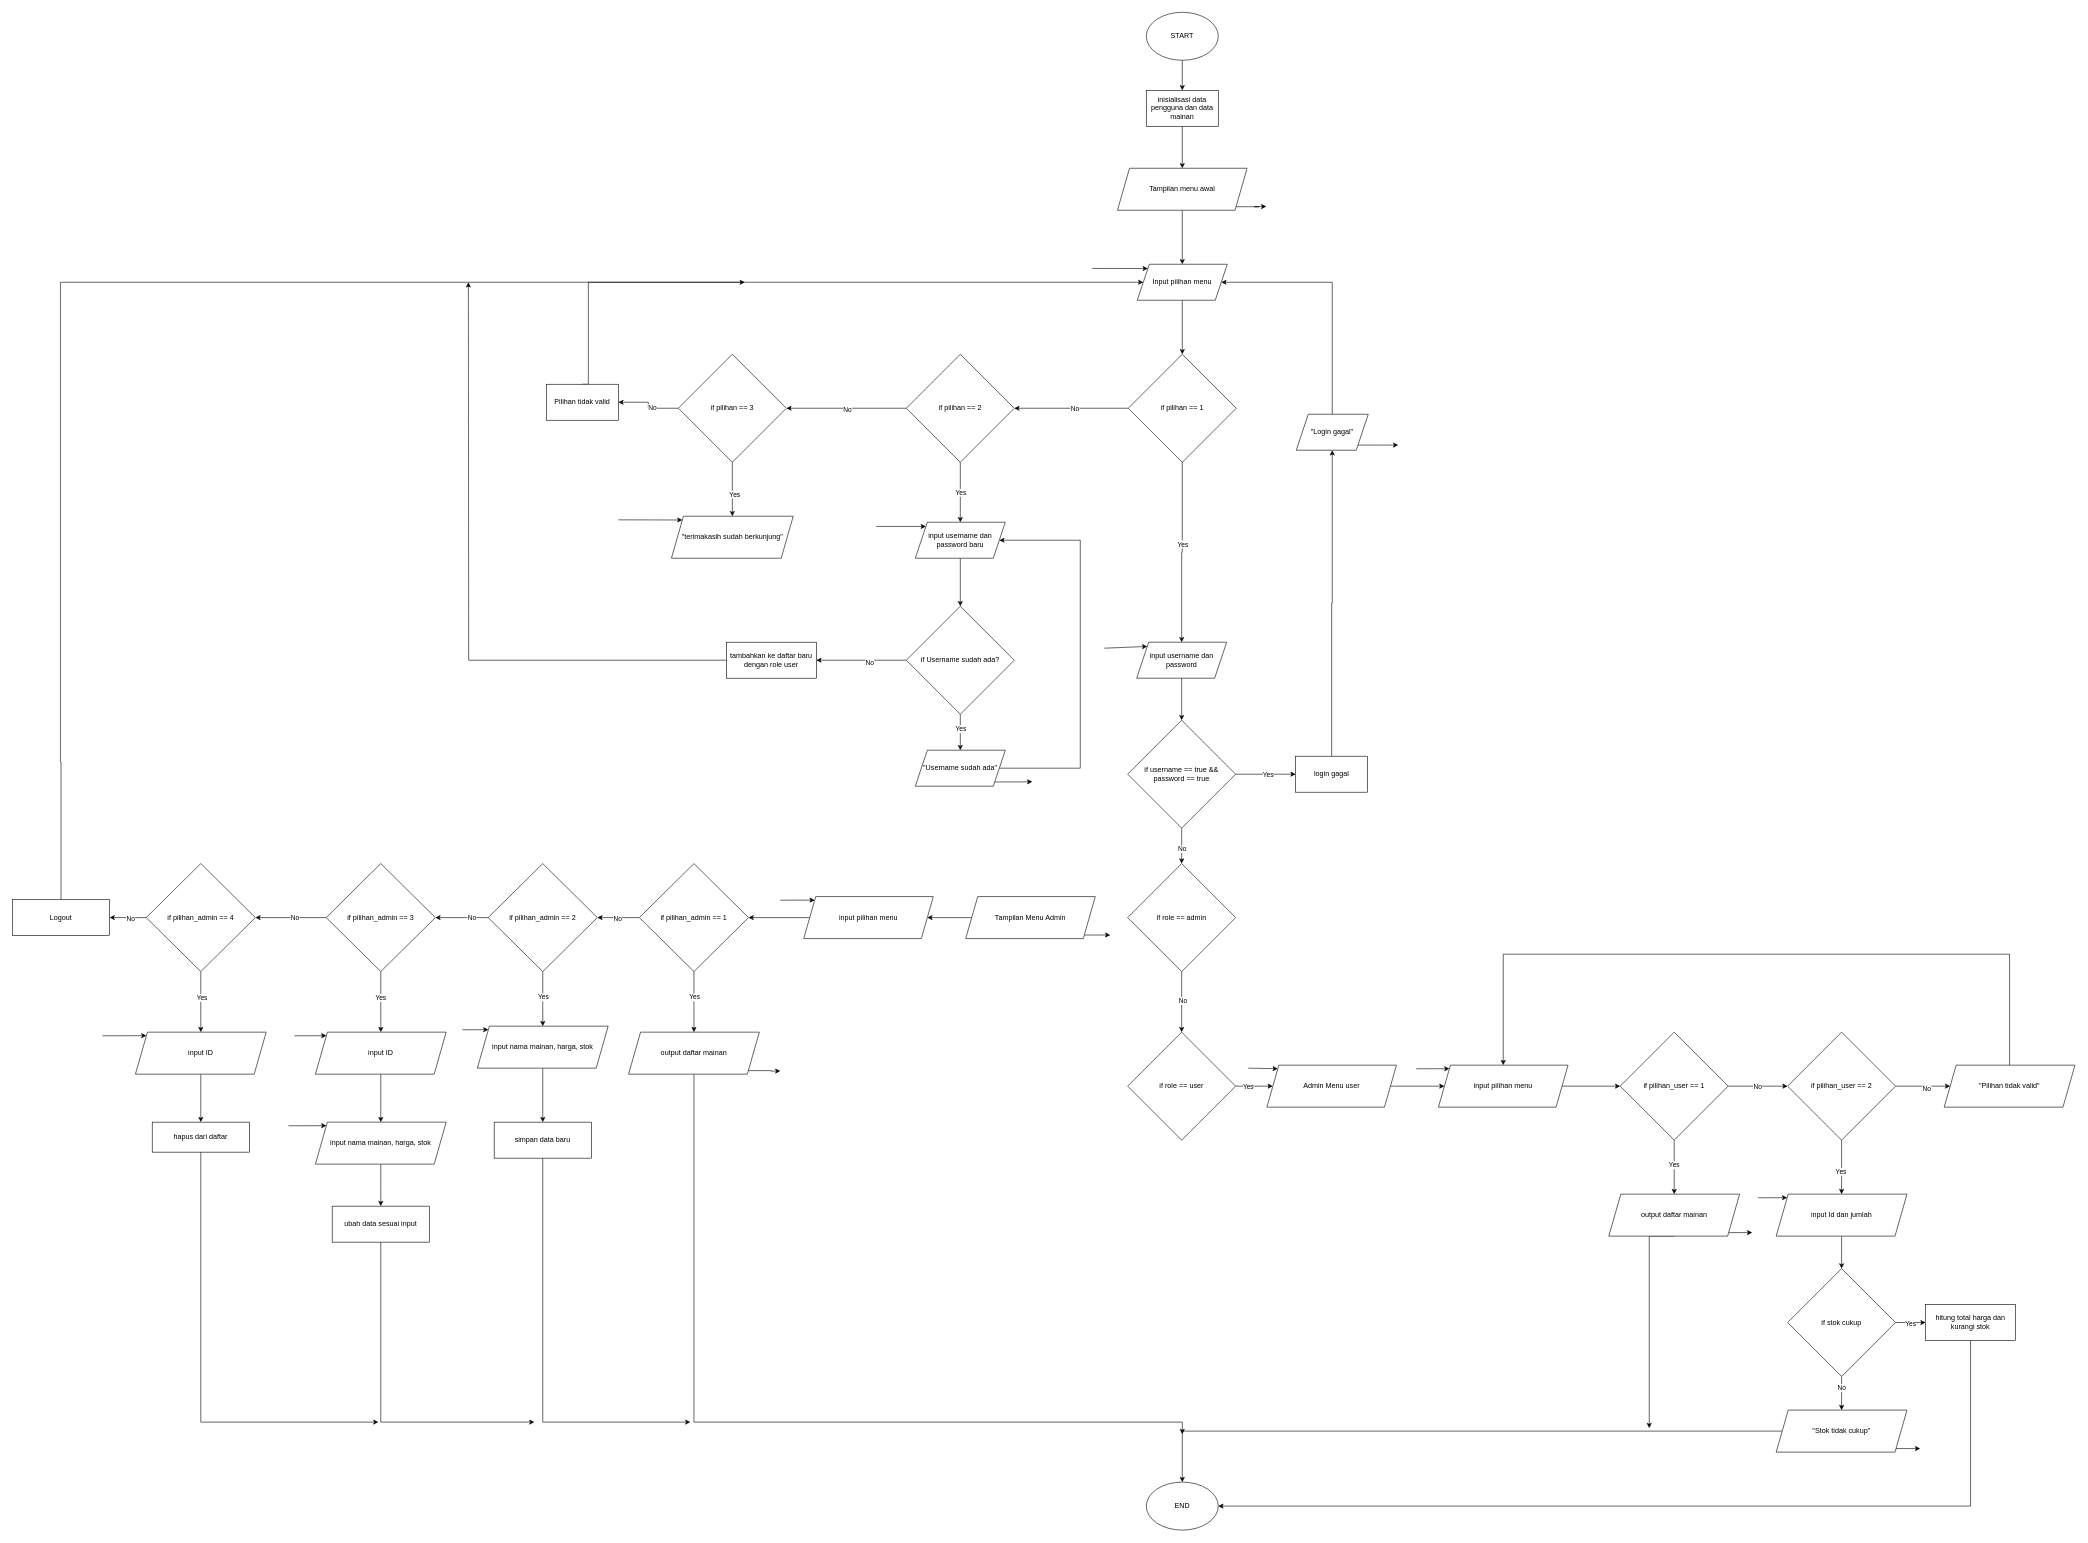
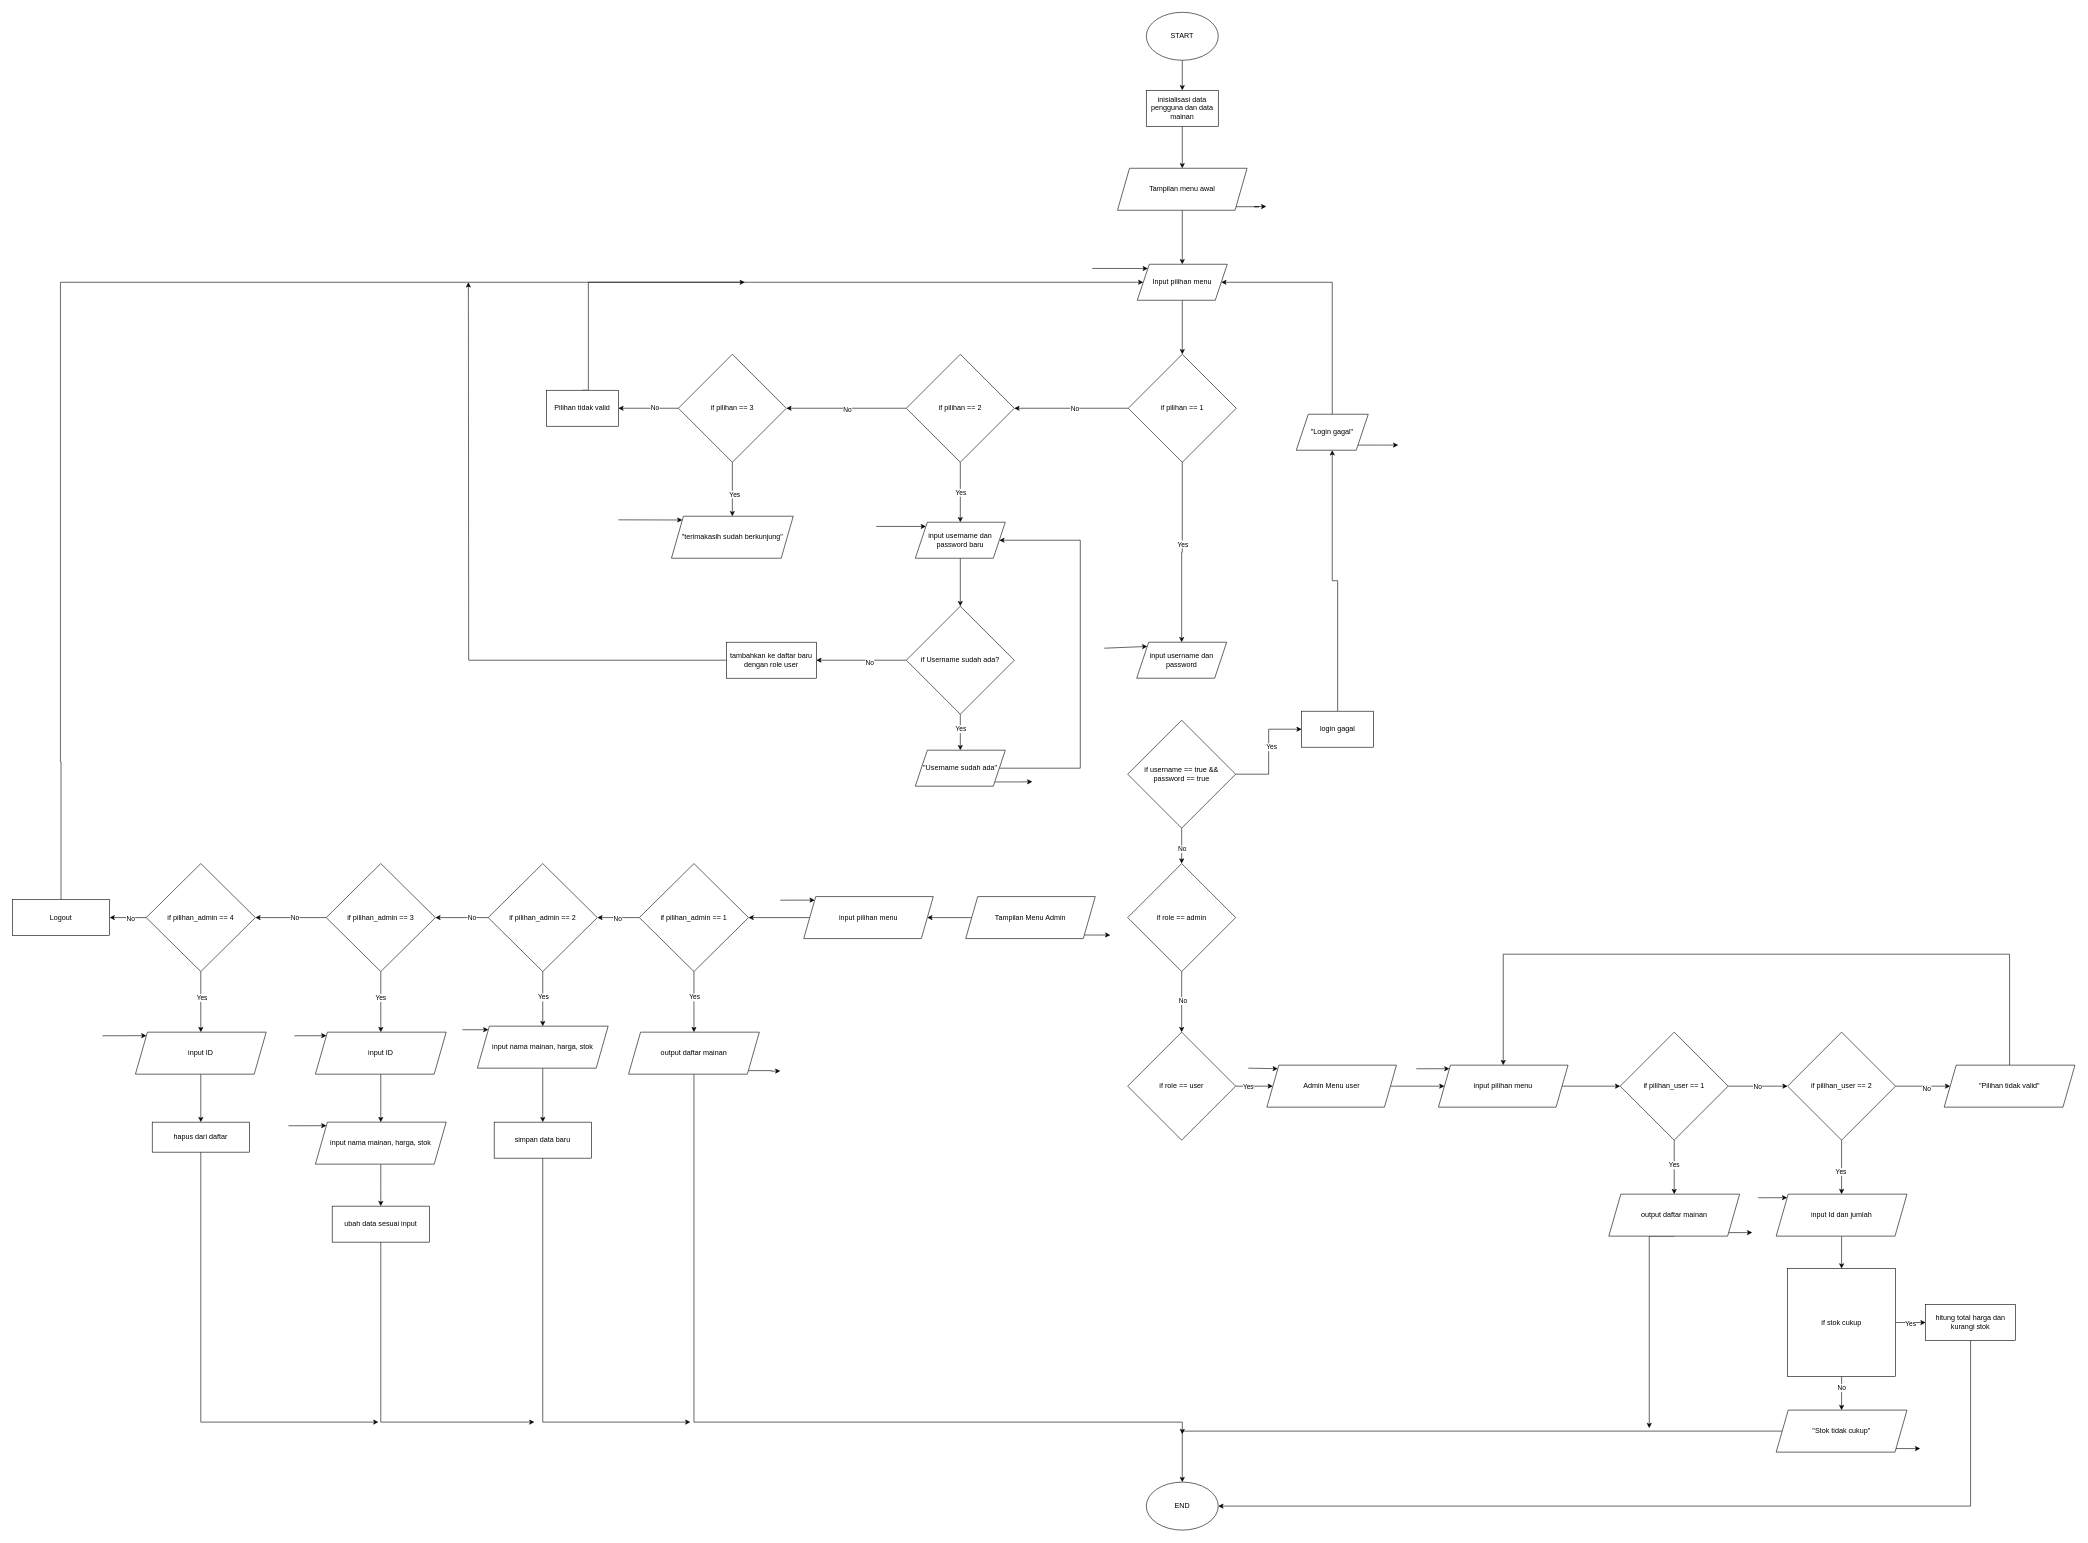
node "Pilihan tidak valid": moved (582, 402) -> (582, 408)
edge "input username dan password" -> "if username == true && password == true": removed
node "login gagal": moved (1332, 774) -> (1338, 729)
node "if stok cukup": shape diamond -> rectangle
